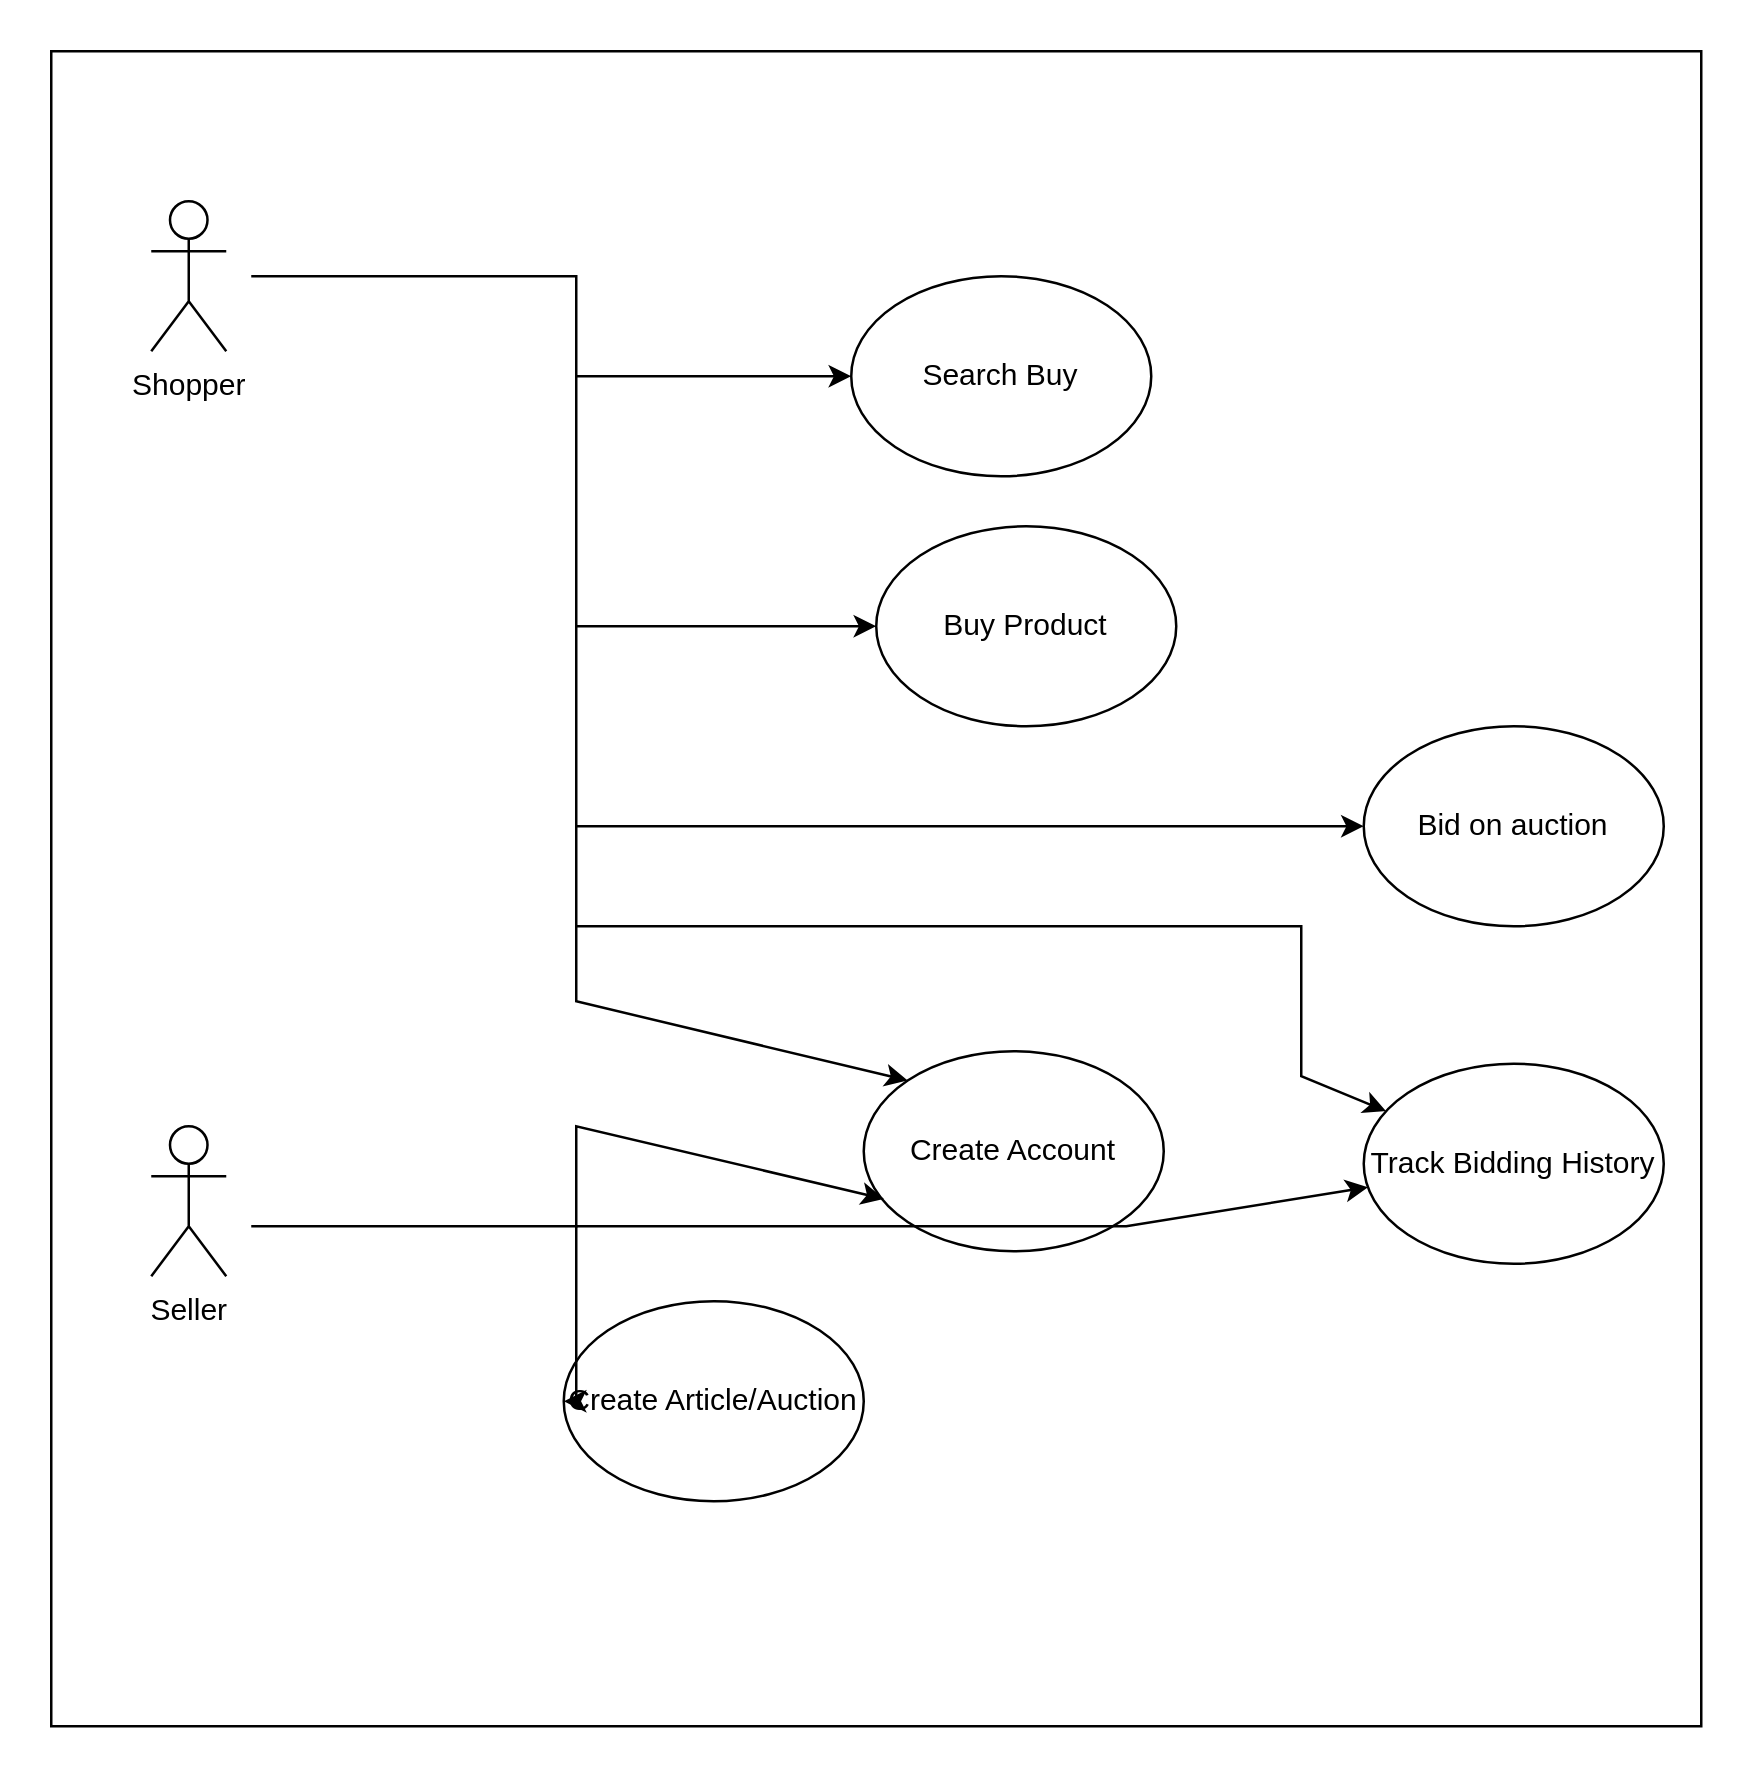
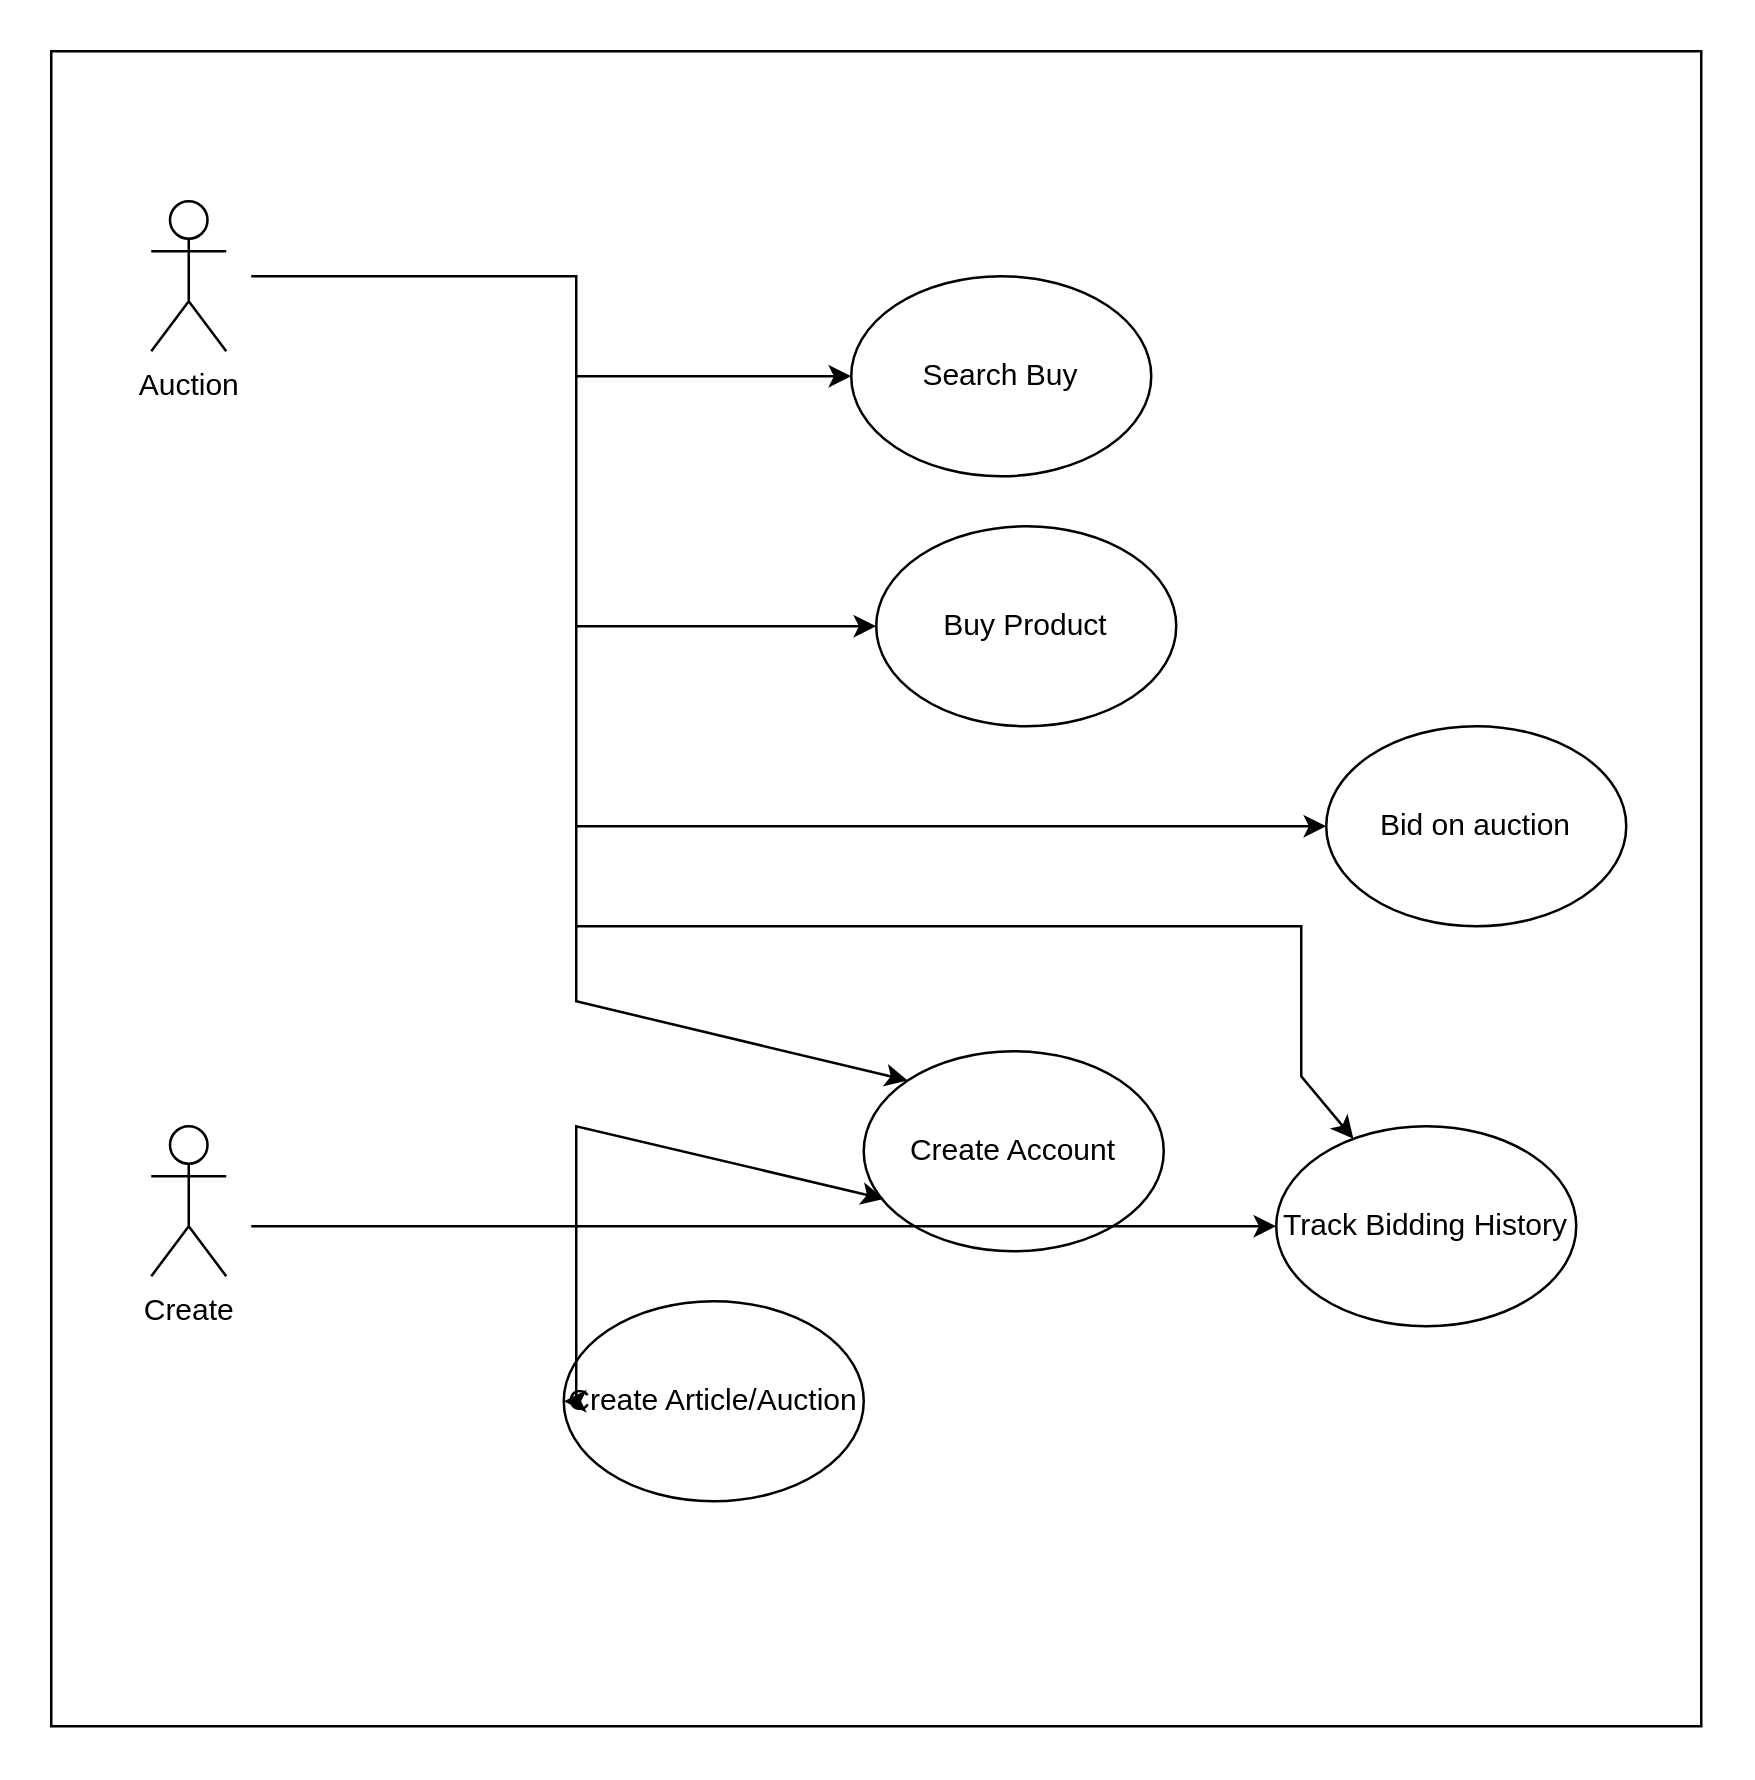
node "Shopper": label "Shopper" -> "Auction"
node "Bid on auction": moved (1514, 826) -> (1476, 826)
node "Track Bidding History": moved (1514, 1164) -> (1426, 1226)
node "Seller": label "Seller" -> "Create"
